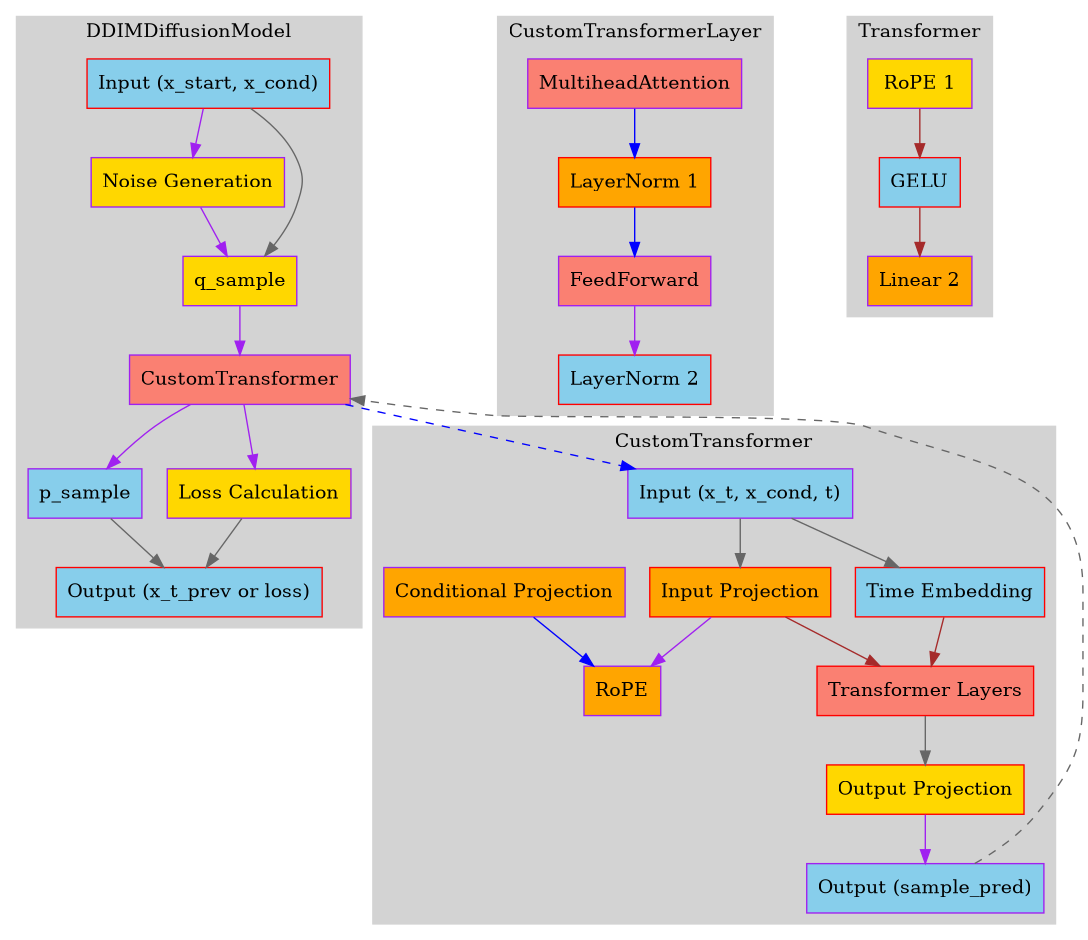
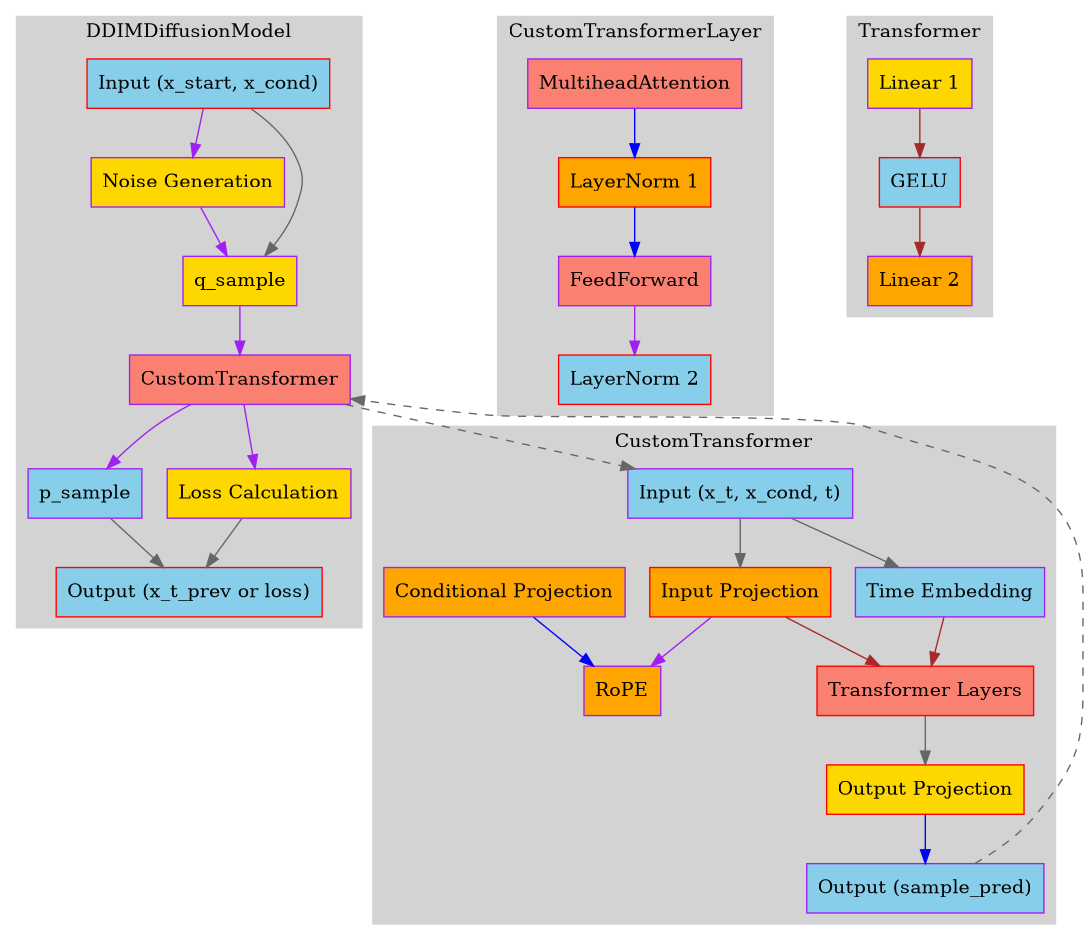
node "RoPE 1": label "RoPE 1" -> "Linear 1"
edge "CustomTransformer" -> "Input (x_t, x_cond, t)": color blue -> gray40
node "Time Embedding": color red -> purple
edge "Output Projection" -> "Output (sample_pred)": color purple -> blue
